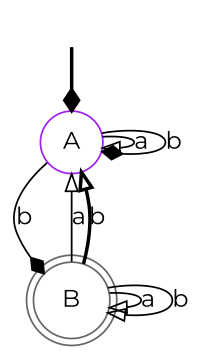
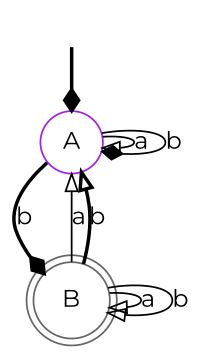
edge "A" -> "B": style solid -> bold
